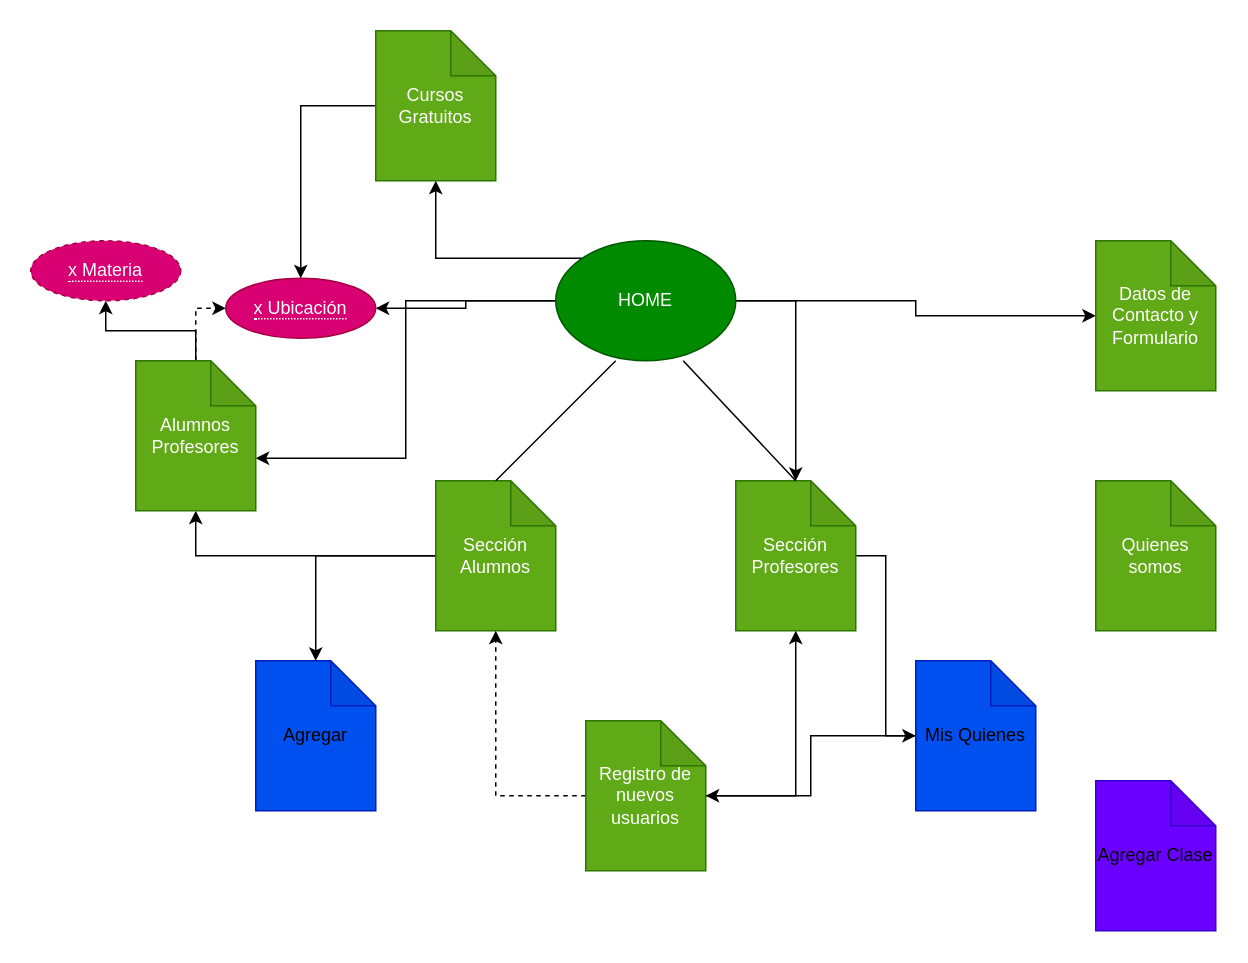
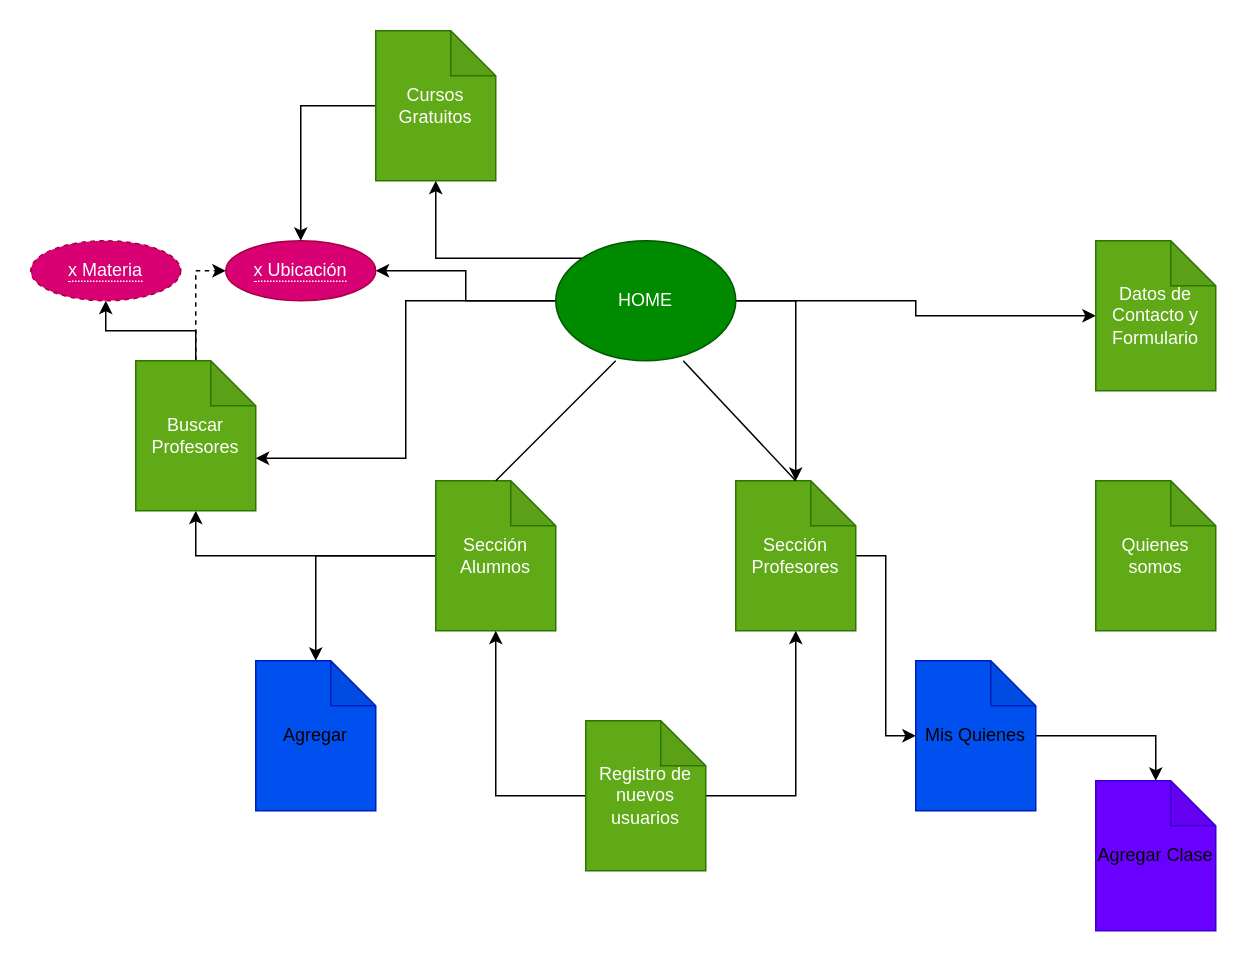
node "x Ubicación": moved (301, 308) -> (301, 271)
node "Alumnos Profesores": label "Alumnos Profesores" -> "Buscar Profesores"
edge "Mis Quienes" -> "Registro de nuevos usuarios": now "Mis Quienes" -> "Agregar Clase"
edge "Registro de nuevos usuarios" -> "Sección Alumnos": style dashed -> solid
